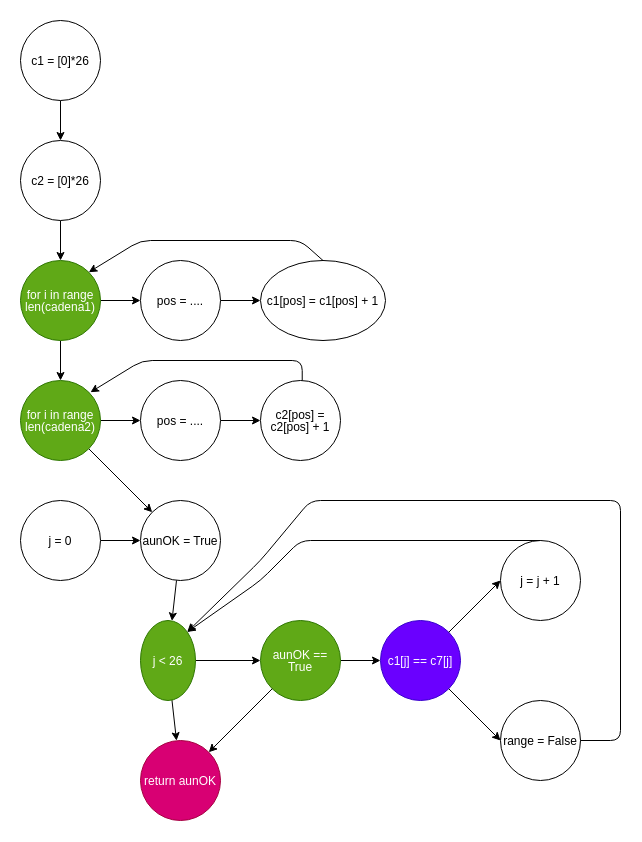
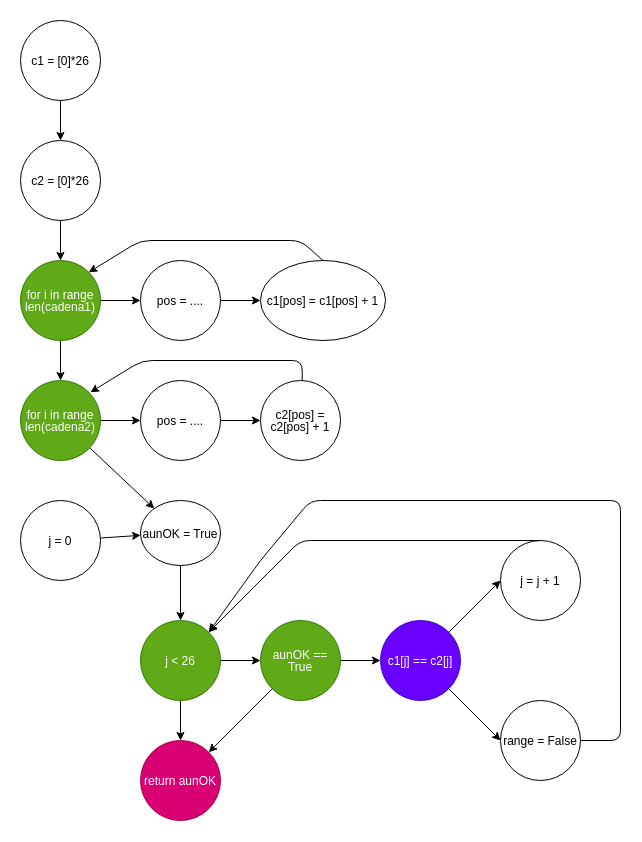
node "aunOK = True": size 80x80 -> 80x65
node "j < 26": size 55x80 -> 80x80
node "c1[j] == c7[j]": label "c1[j] == c7[j]" -> "c1[j] == c2[j]"
